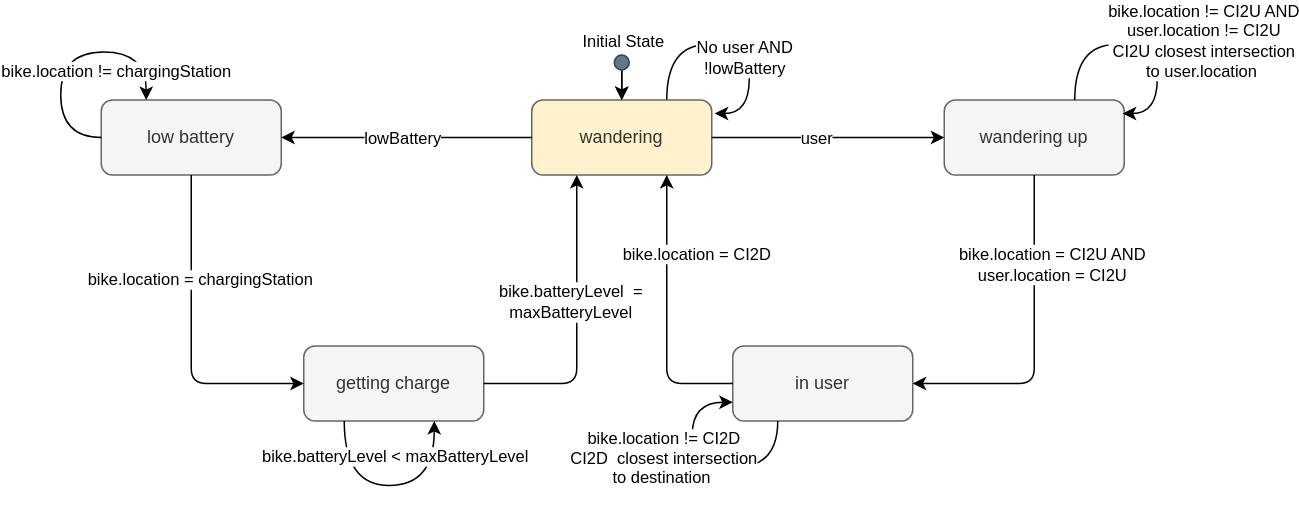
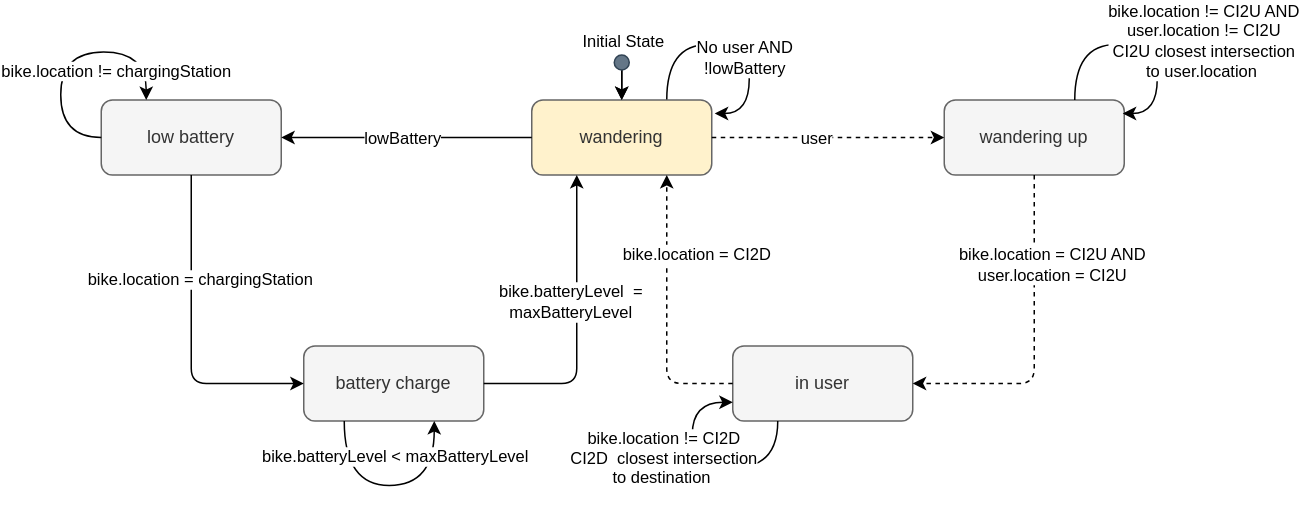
edge "wandering" -> "wandering up": style solid -> dashed
edge "in user" -> "wandering": style solid -> dashed
node "getting charge": label "getting charge" -> "battery charge"
edge "wandering up" -> "in user": style solid -> dashed
